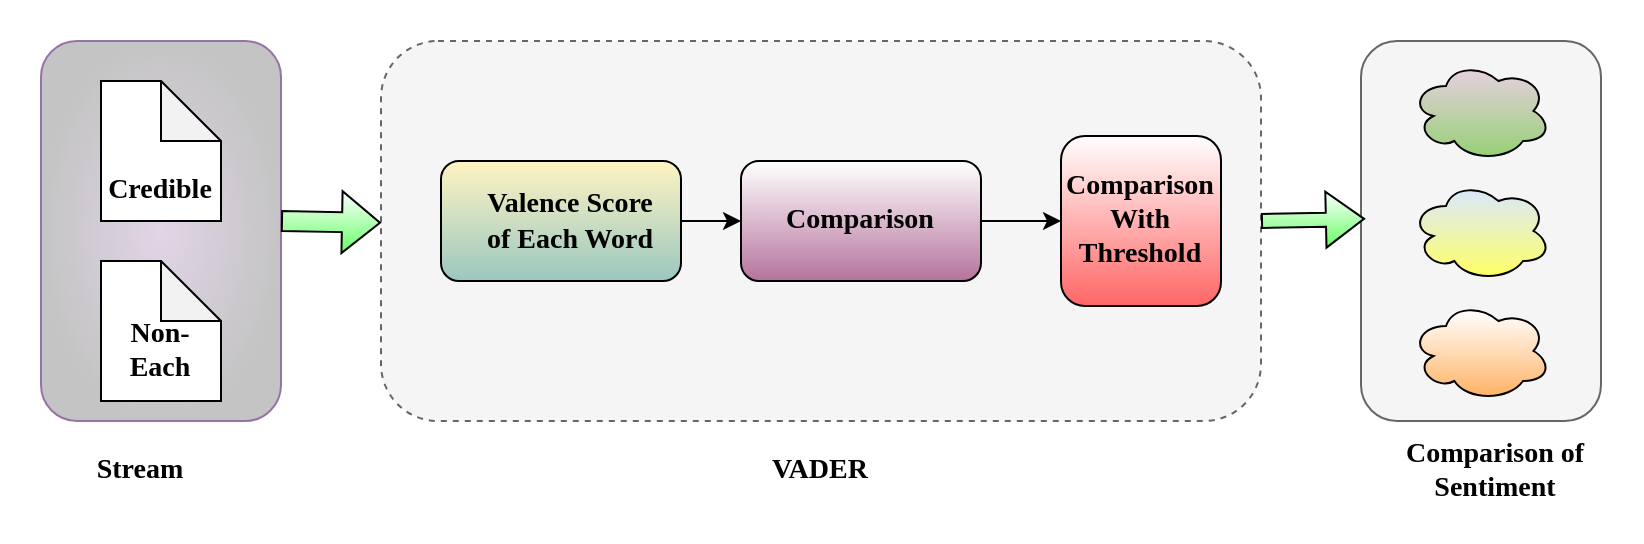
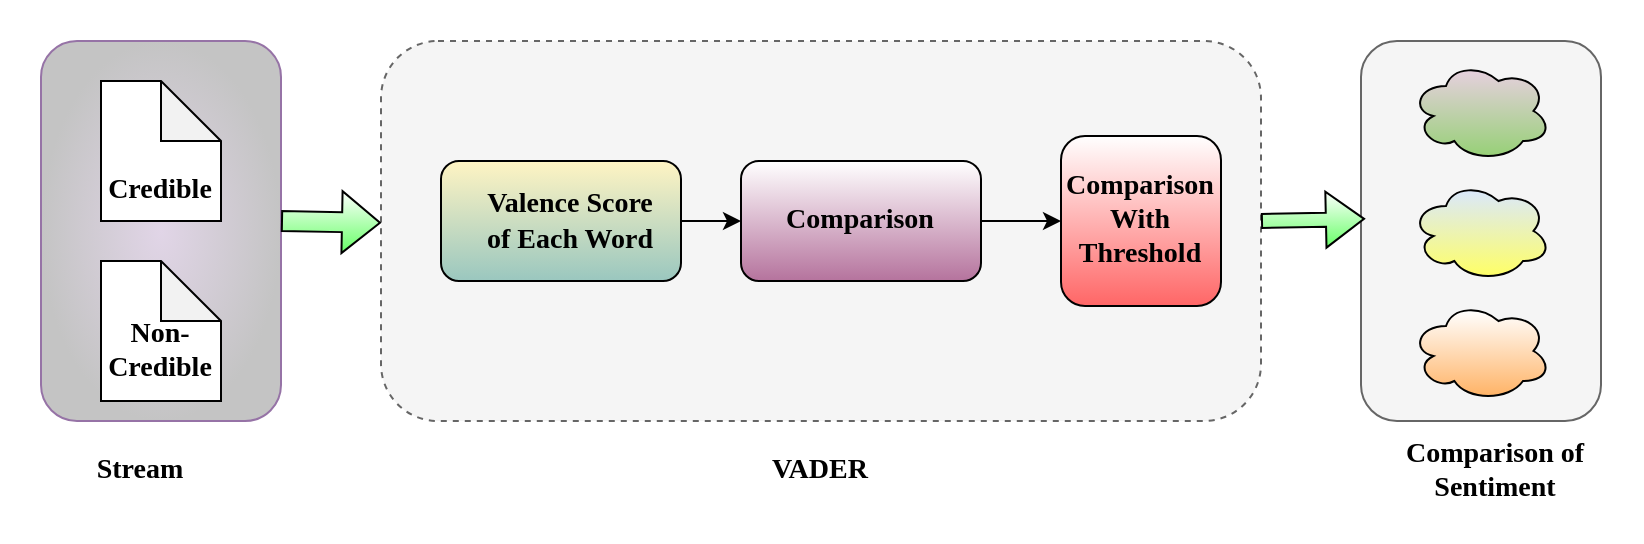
node "Non-Each": label "Non-Each" -> "Non-Credible"
